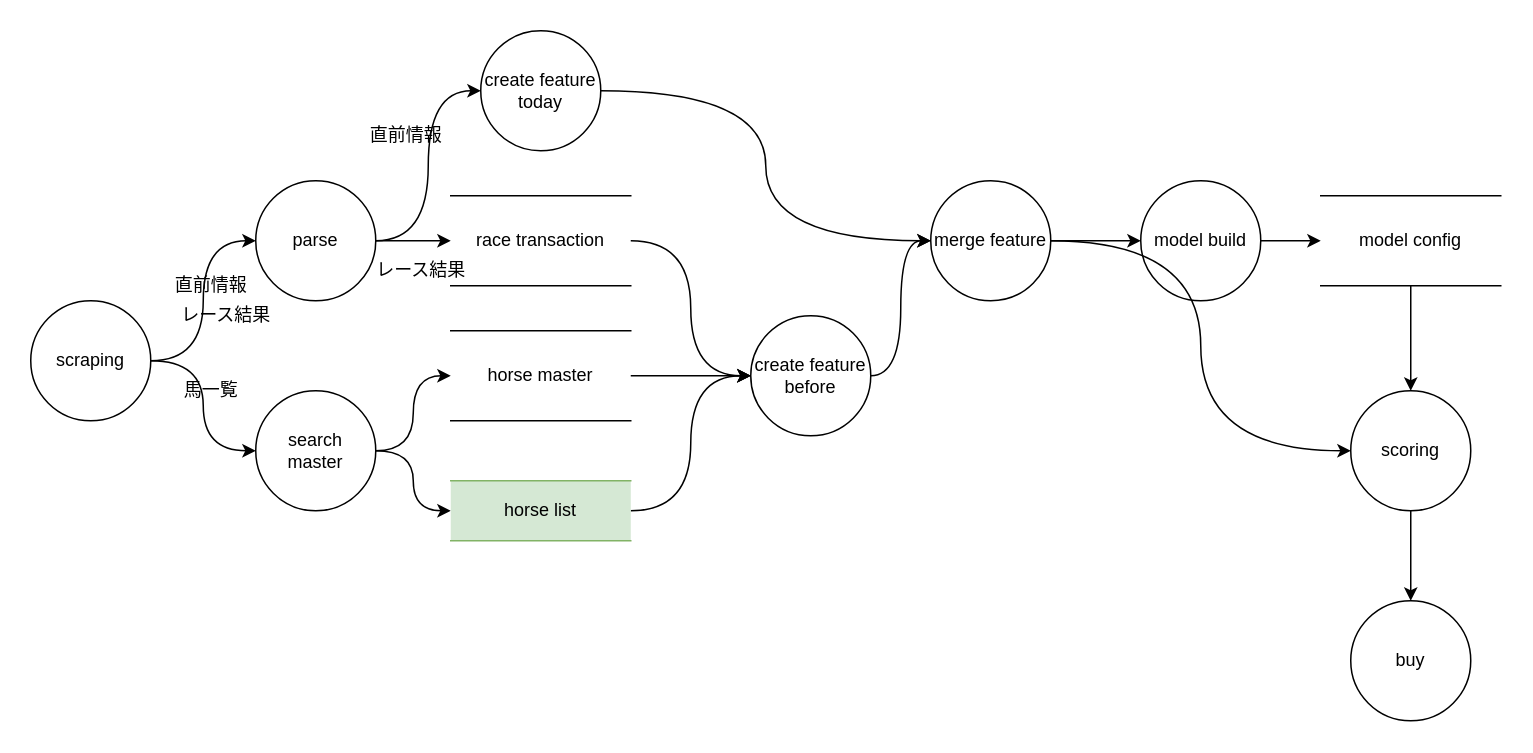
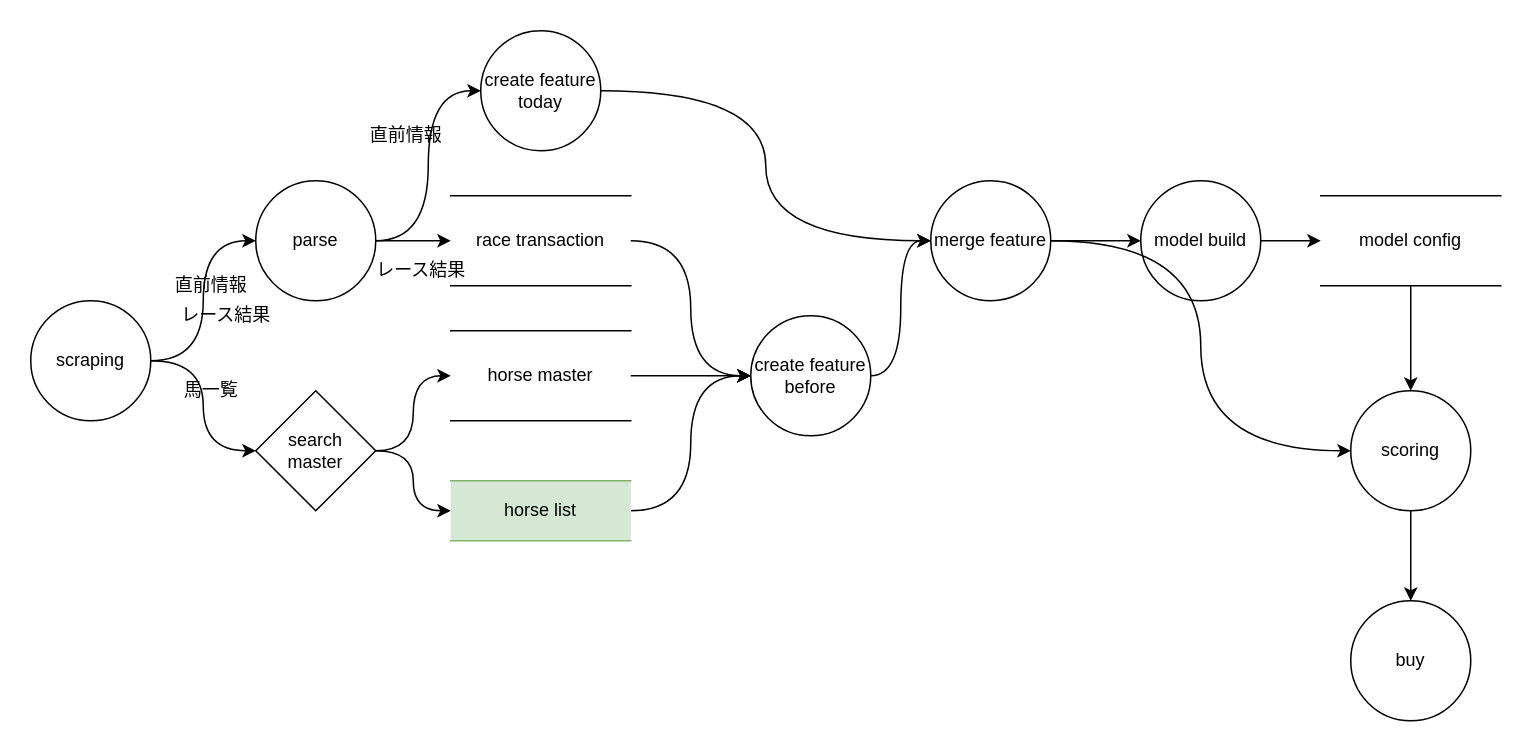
node "search master": shape ellipse -> diamond
